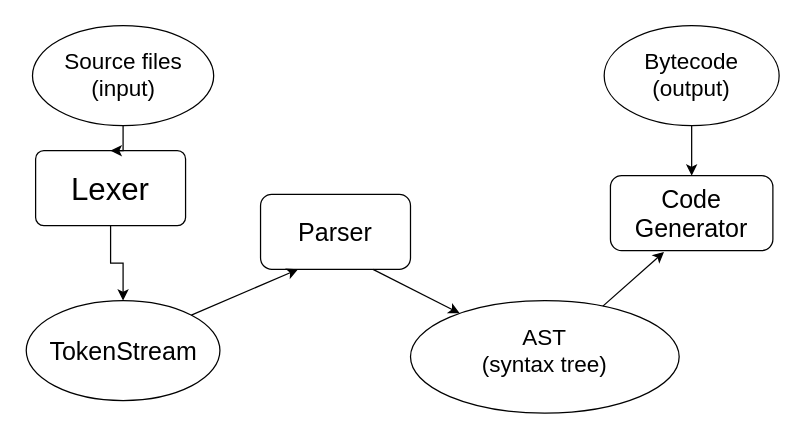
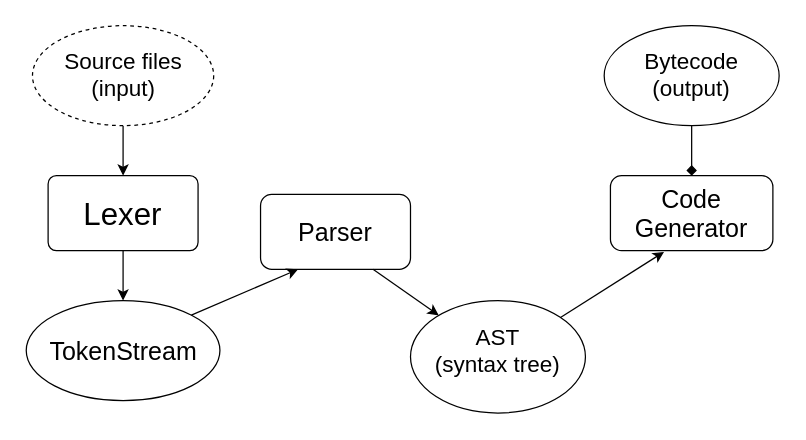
node "Source files (input)": style solid -> dashed
edge "Bytecode (output)" -> "Code Generator": arrowhead classic -> diamond
node "Lexer": moved (111, 188) -> (123, 213)
node "AST (syntax tree)": size 269x113 -> 175x113
